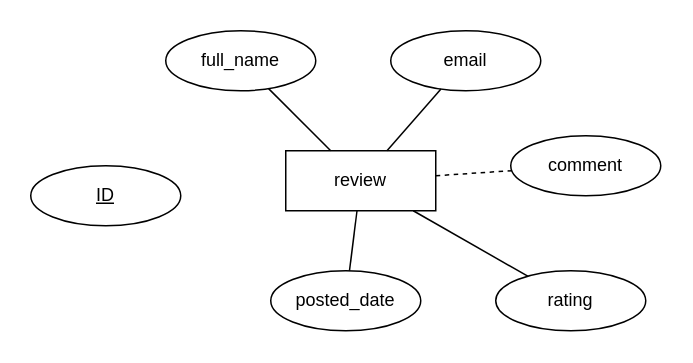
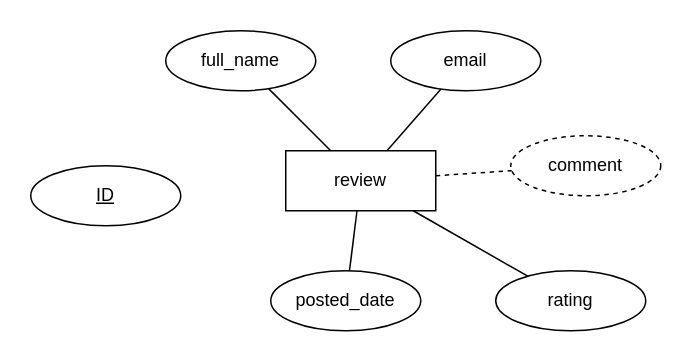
node "comment": style solid -> dashed
